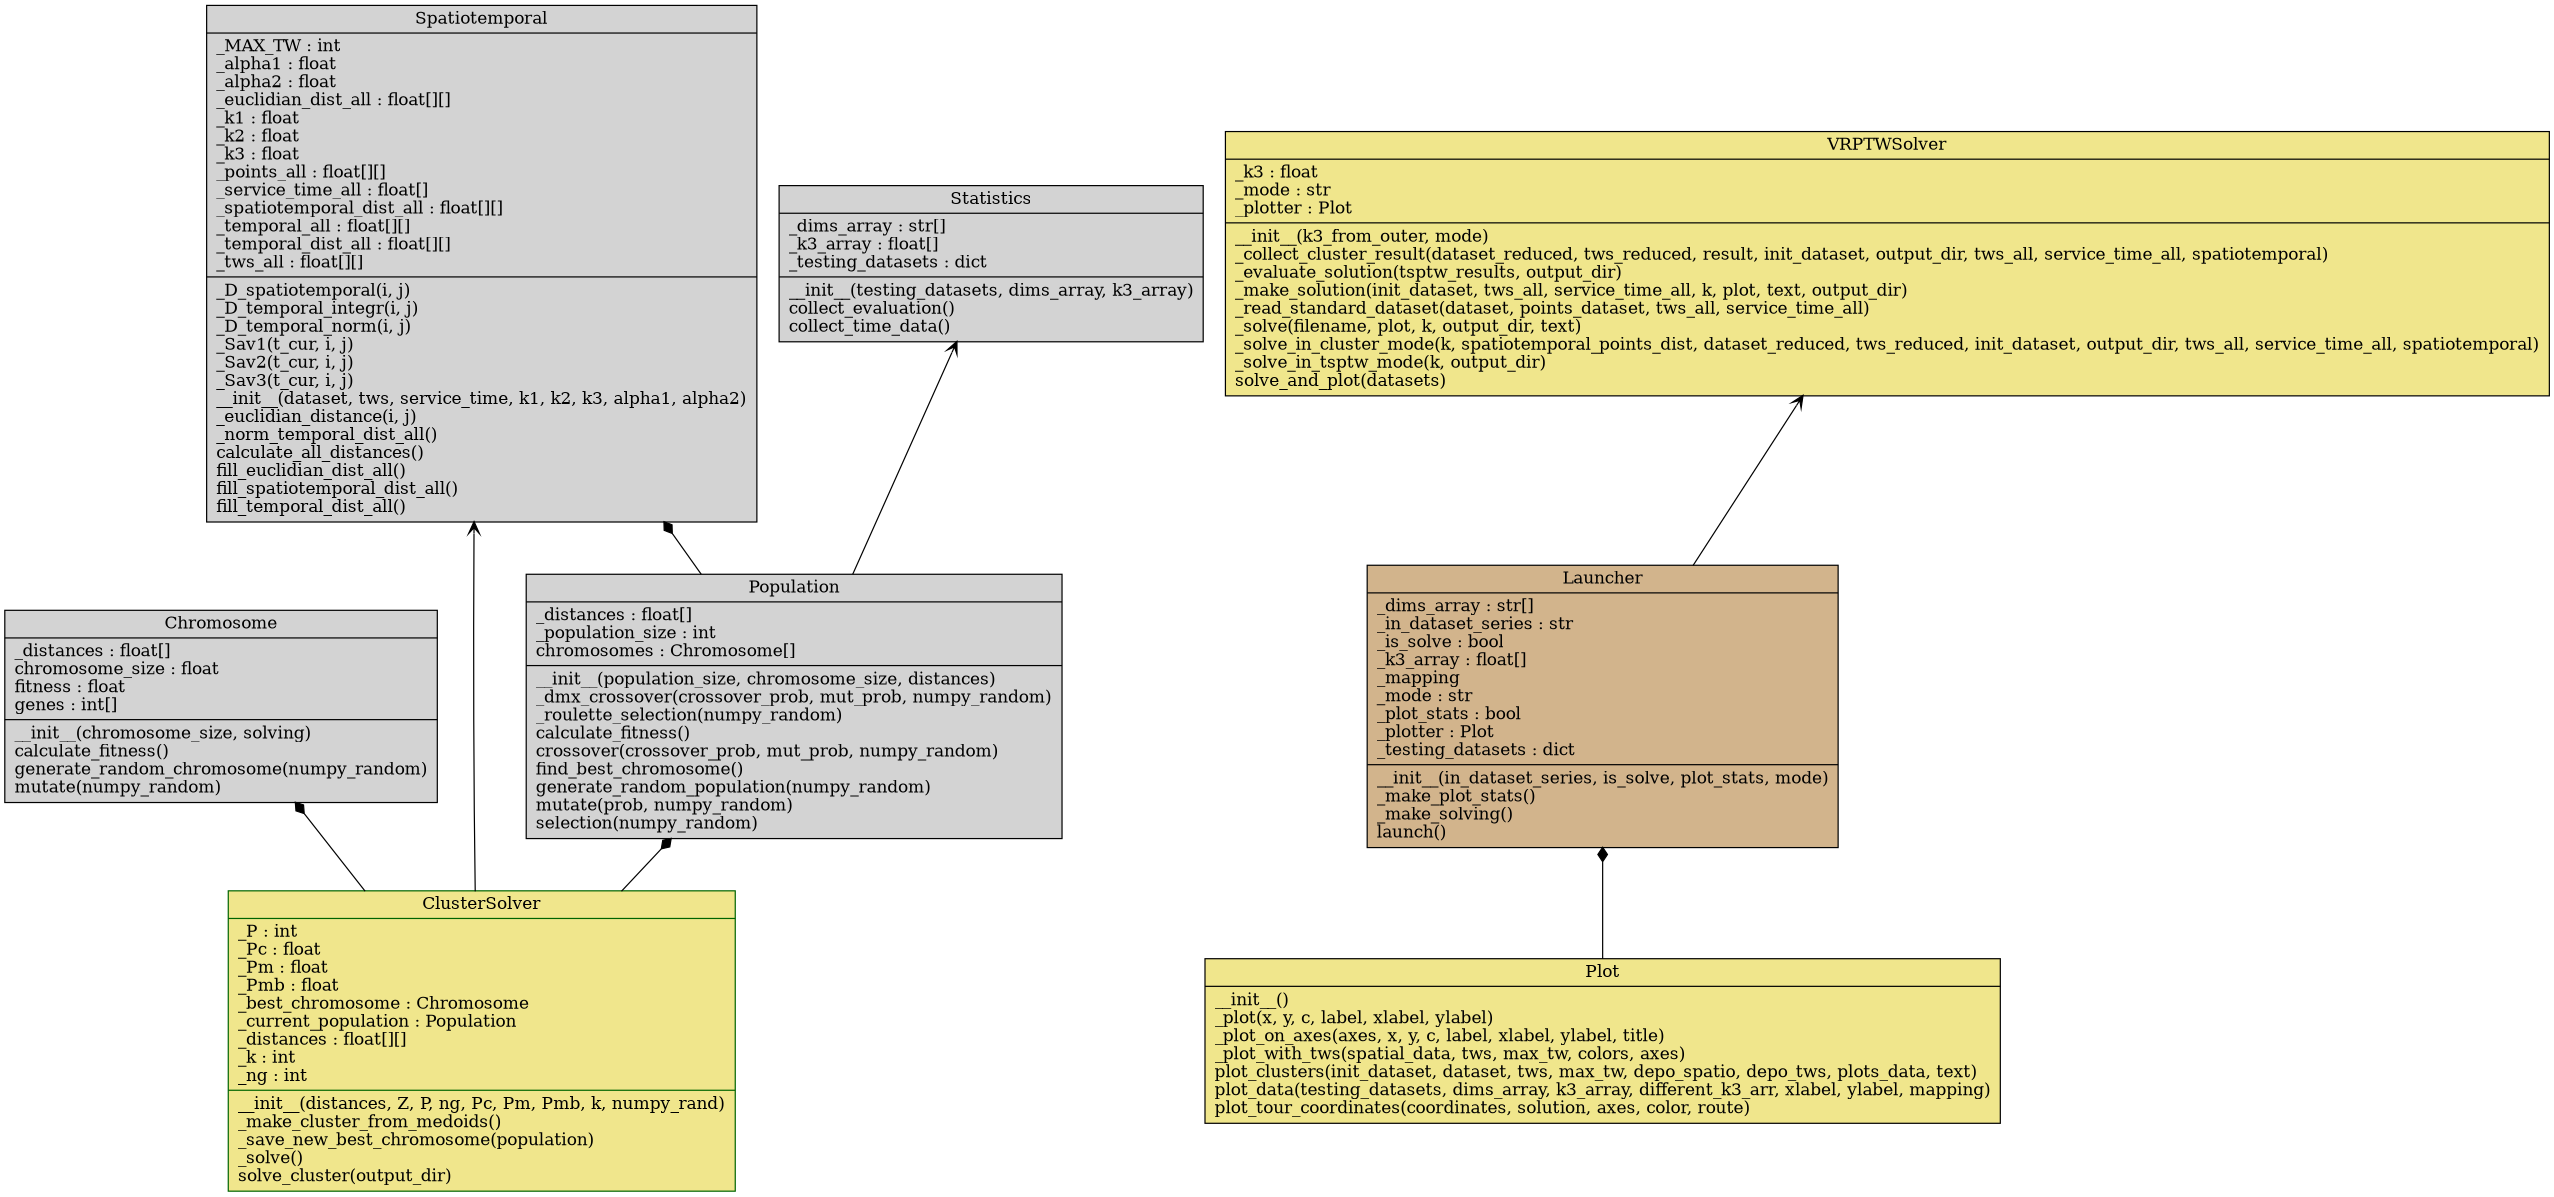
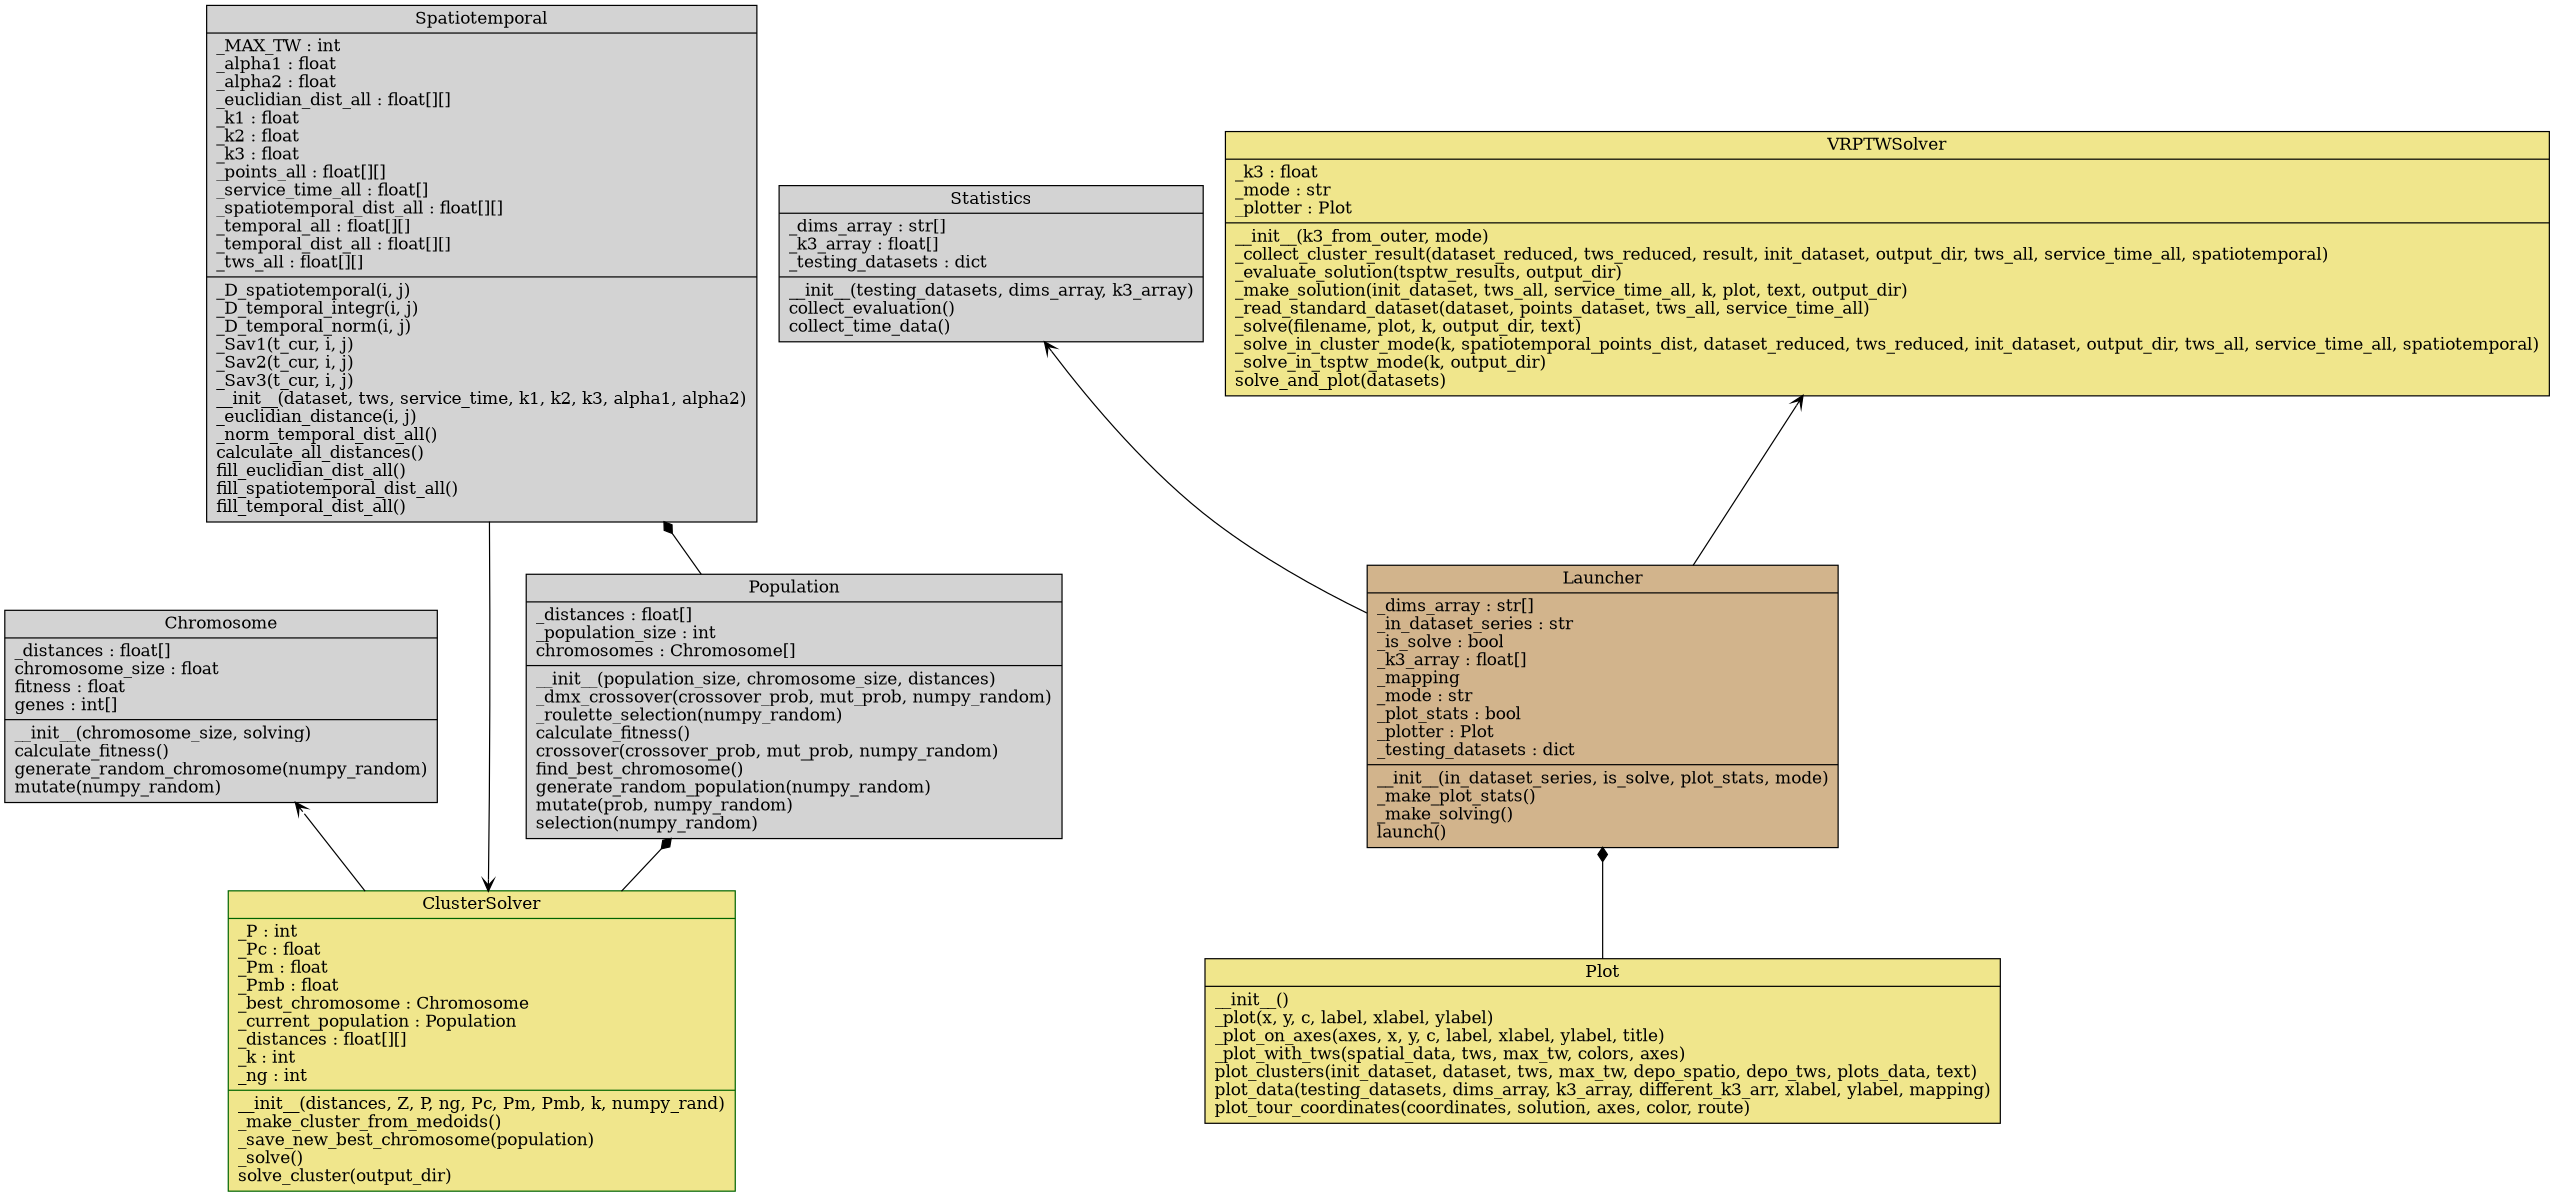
edge "Population" -> "Statistics": now "Launcher" -> "Statistics"
edge "ClusterSolver" -> "Spatiotemporal": reversed
edge "ClusterSolver" -> "Chromosome": arrowhead diamond -> open
